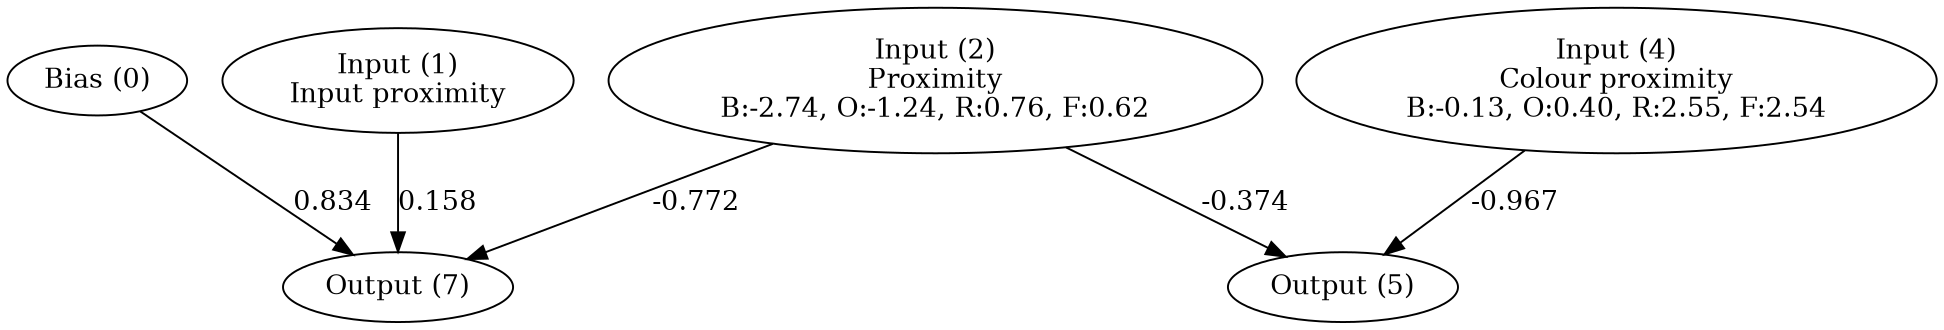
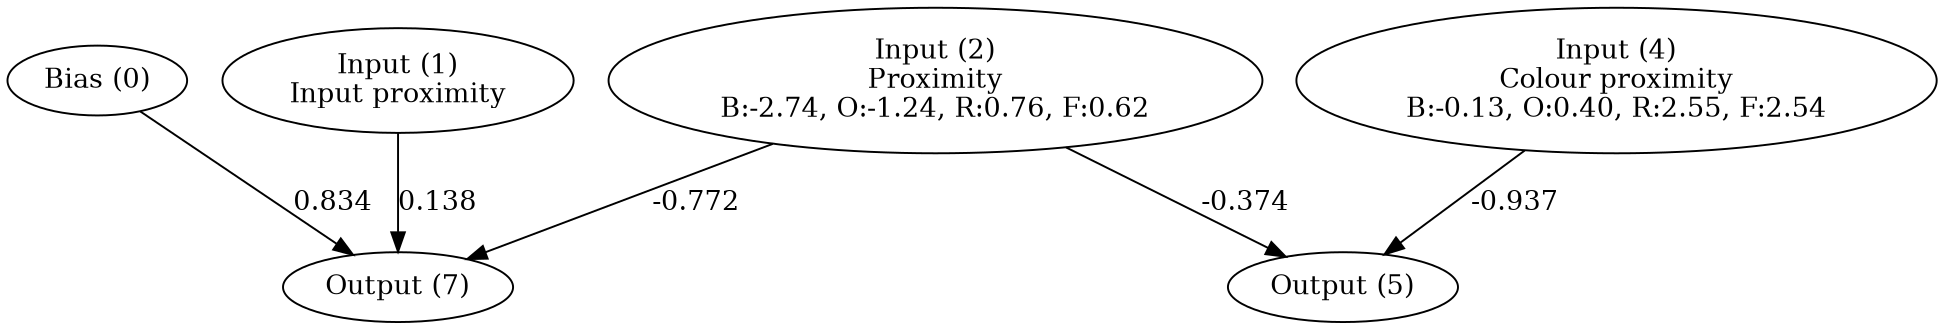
edge "Input (1) Input proximity" -> "Output (7)": label "0.158" -> "0.138"
edge "Input (4) Colour proximity B:-0.13, O:0.40, R:2.55, F:2.54" -> "Output (5)": label "-0.967" -> "-0.937"
